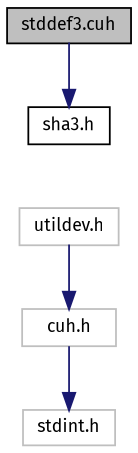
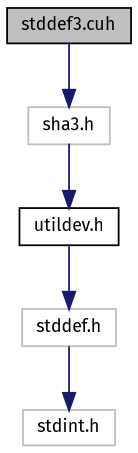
node "sha3.h": color black -> grey75
edge "sha3.h" -> "utildev.h": added
node "utildev.h": color grey75 -> black
node "cuh.h": label "cuh.h" -> "stddef.h"
